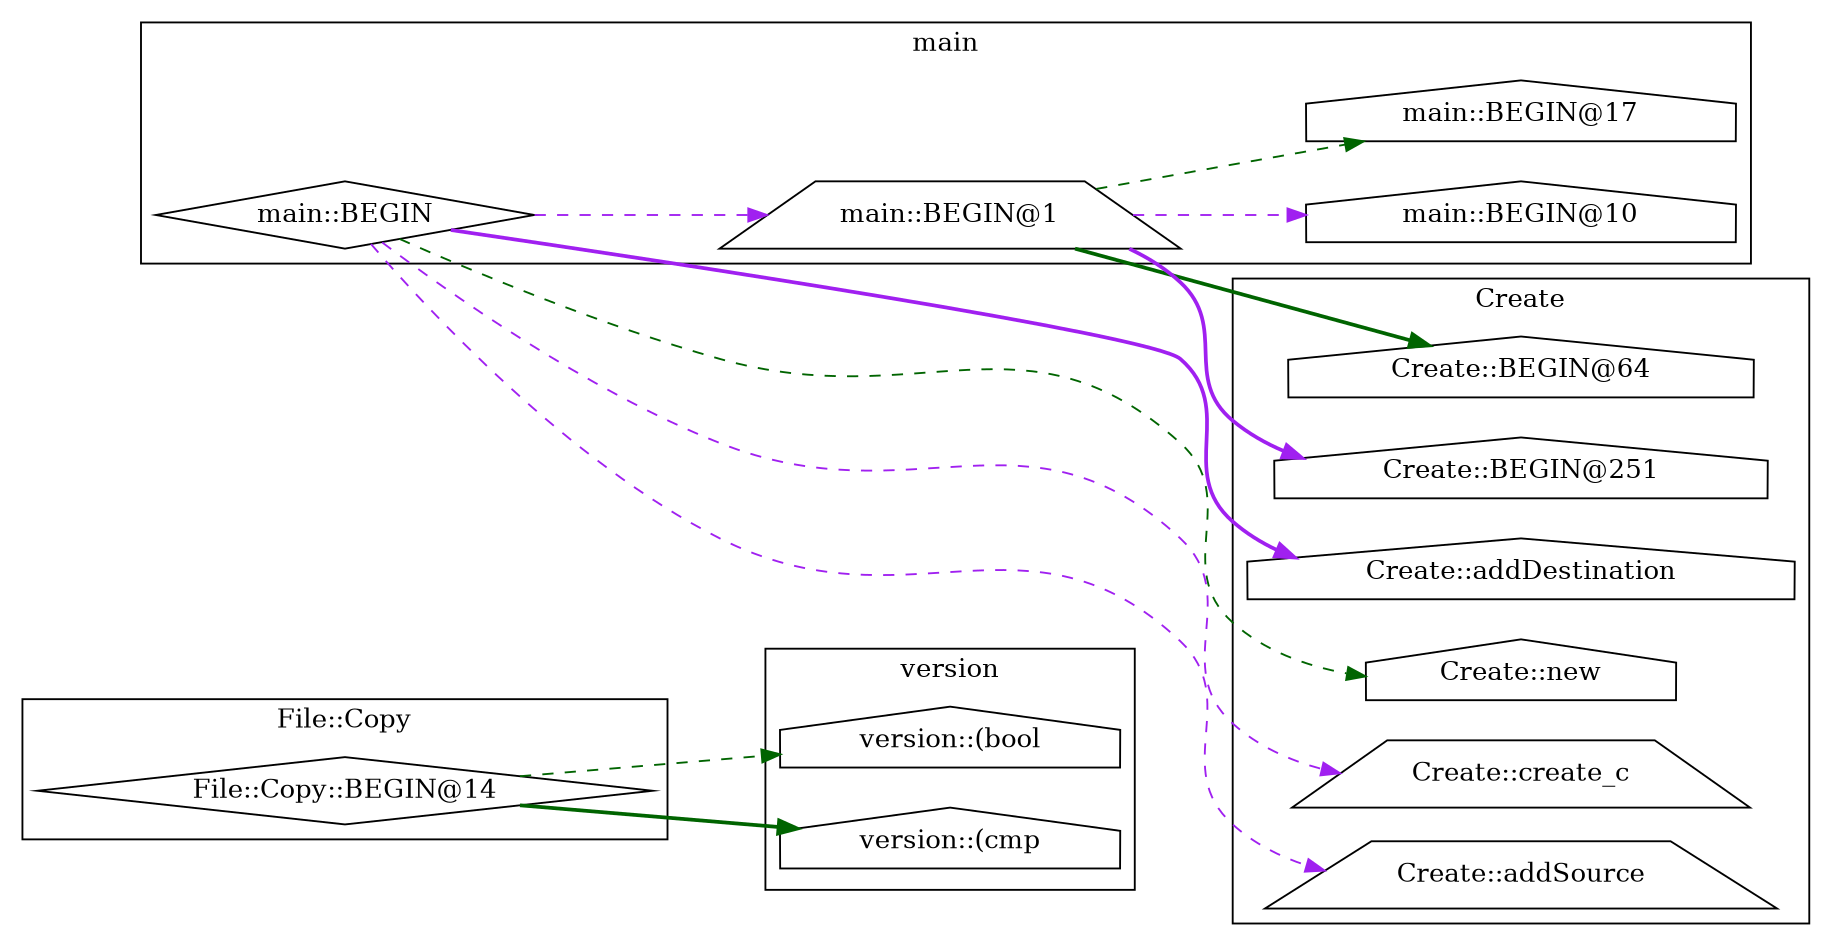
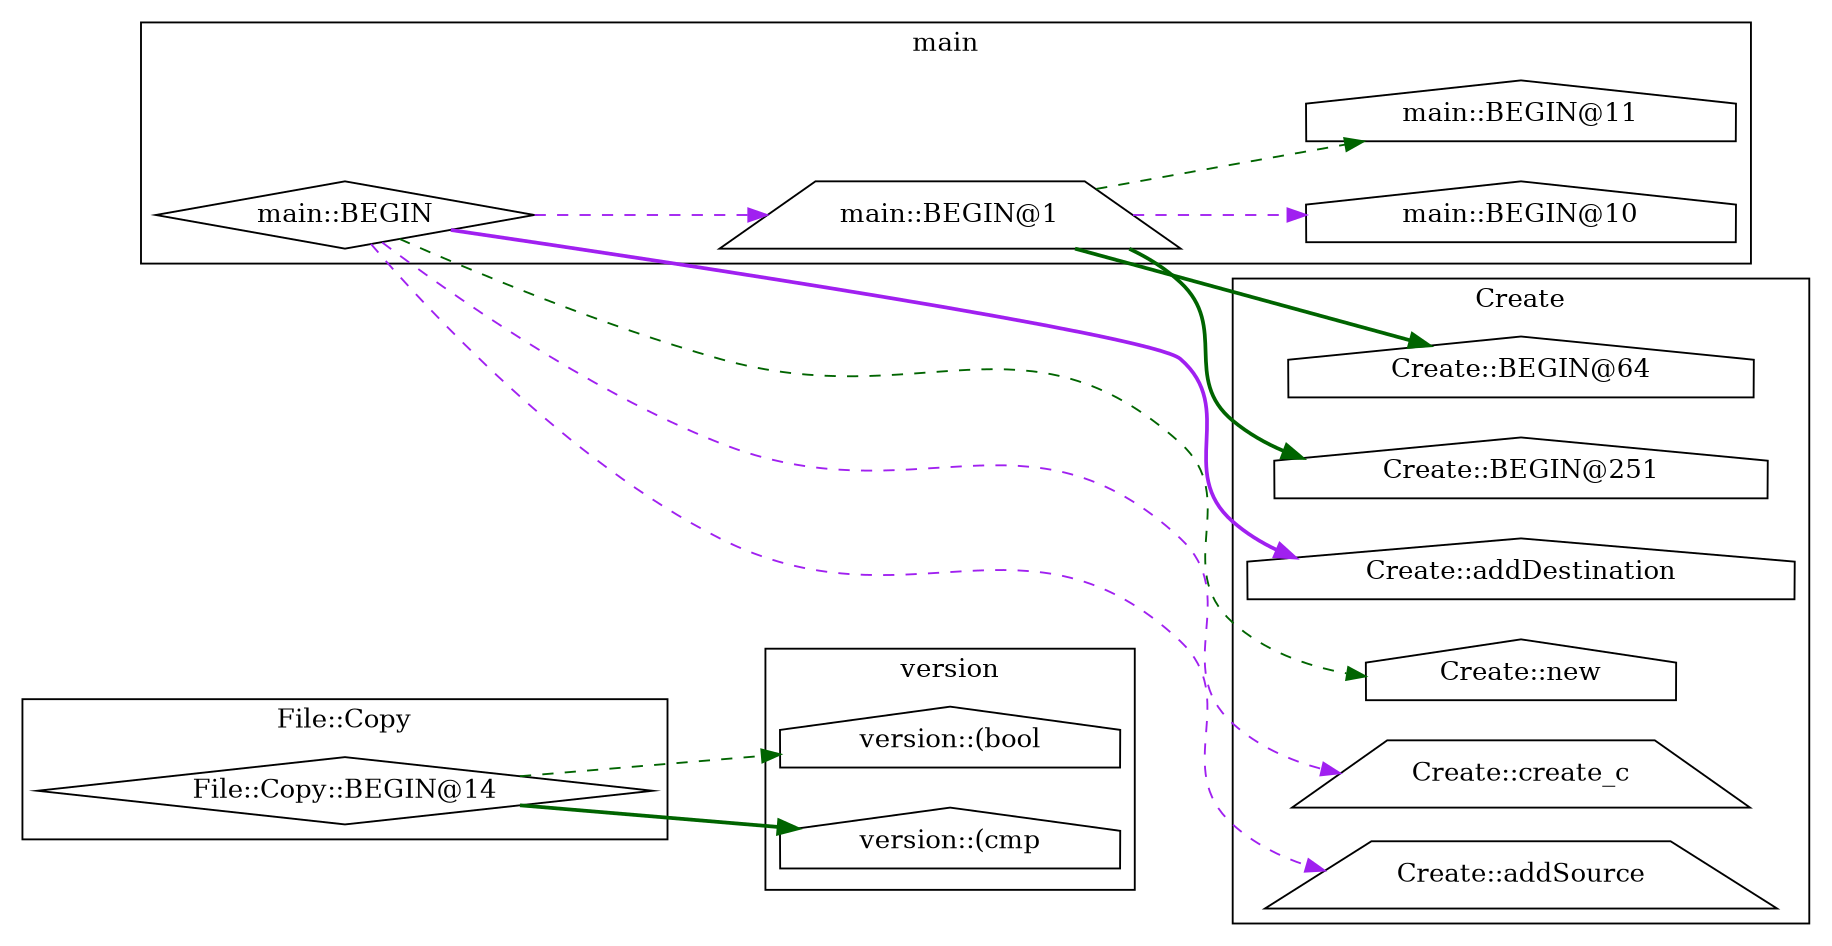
node "main::BEGIN@17": label "main::BEGIN@17" -> "main::BEGIN@11"
edge "main::BEGIN@1" -> "Create::BEGIN@251": color purple -> darkgreen
